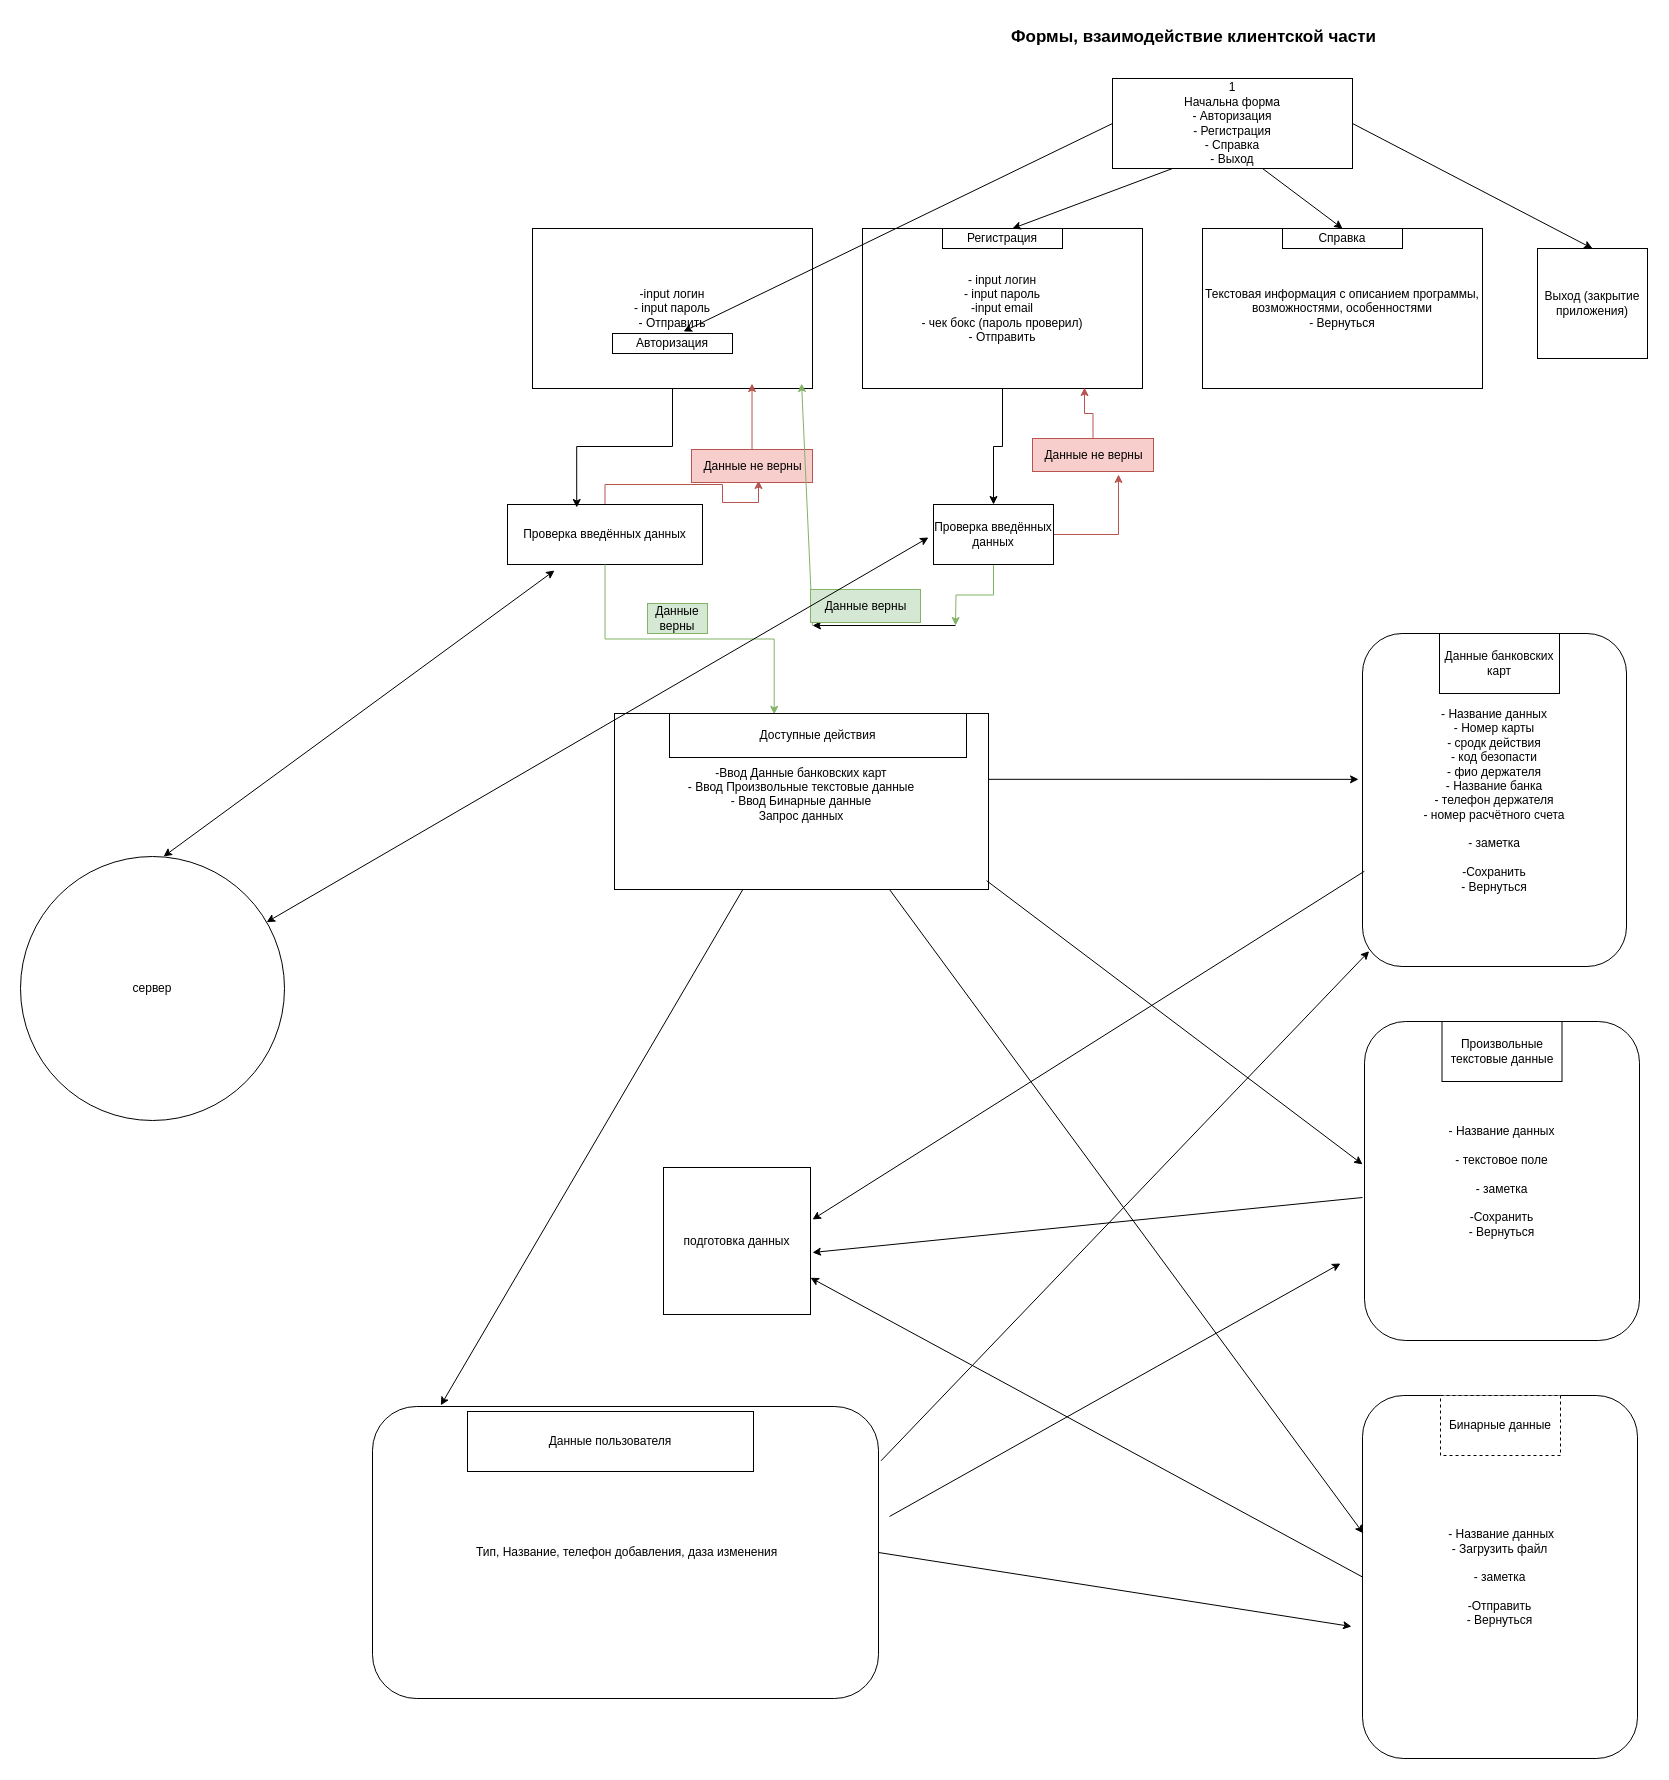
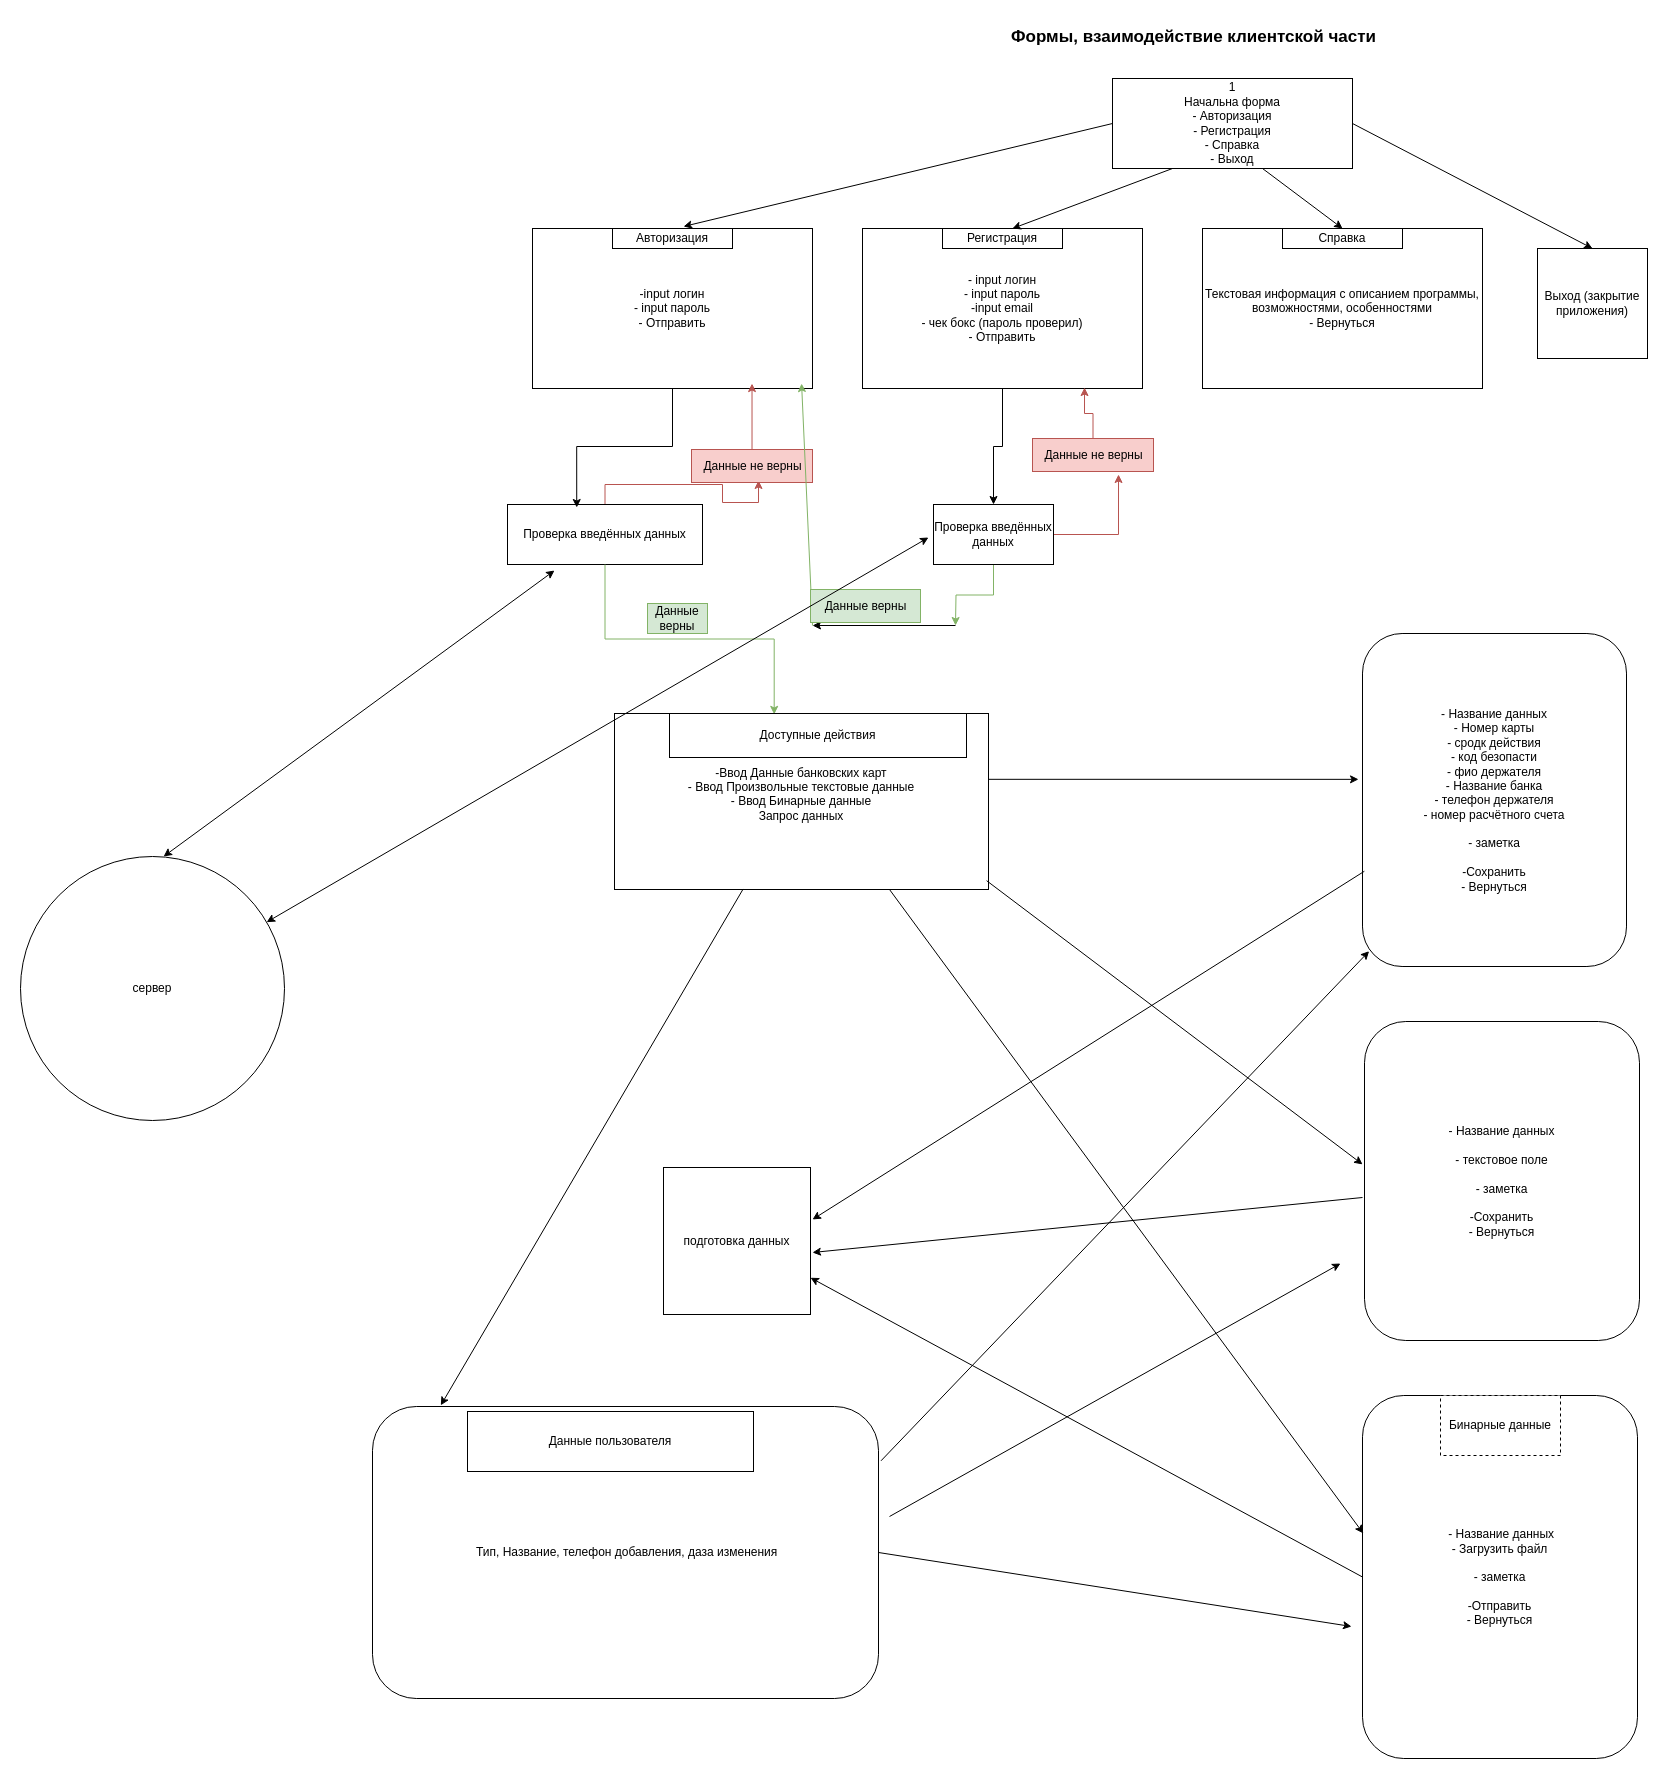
node "Авторизация": moved (673, 344) -> (673, 239)
node "Данные банковских карт": removed
node "Произвольные текстовые данные": removed
